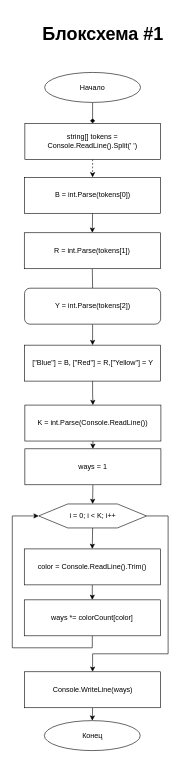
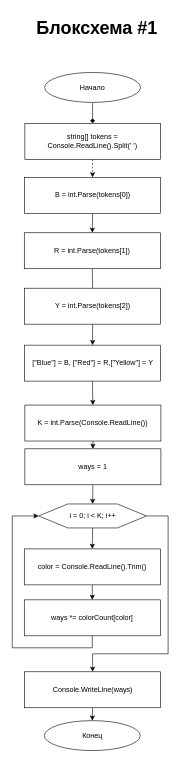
node "Блоксхема #1": moved (103, 33) -> (97, 27)
node "Y = int.Parse(tokens[2])": shape rounded rectangle -> rectangle
